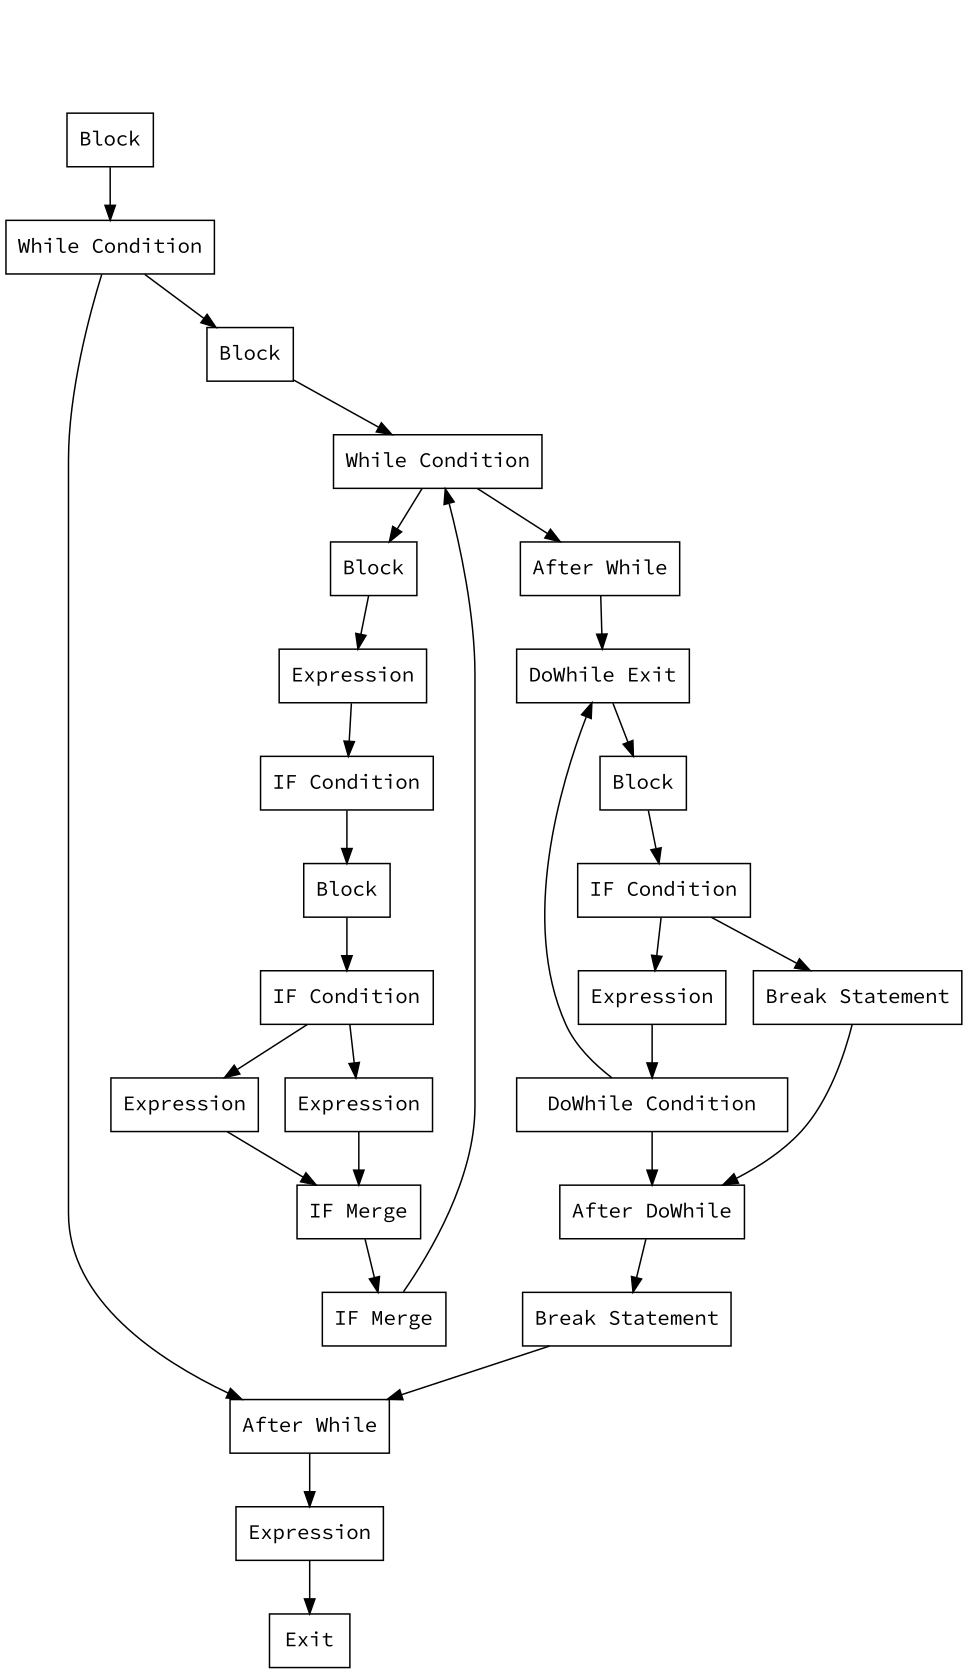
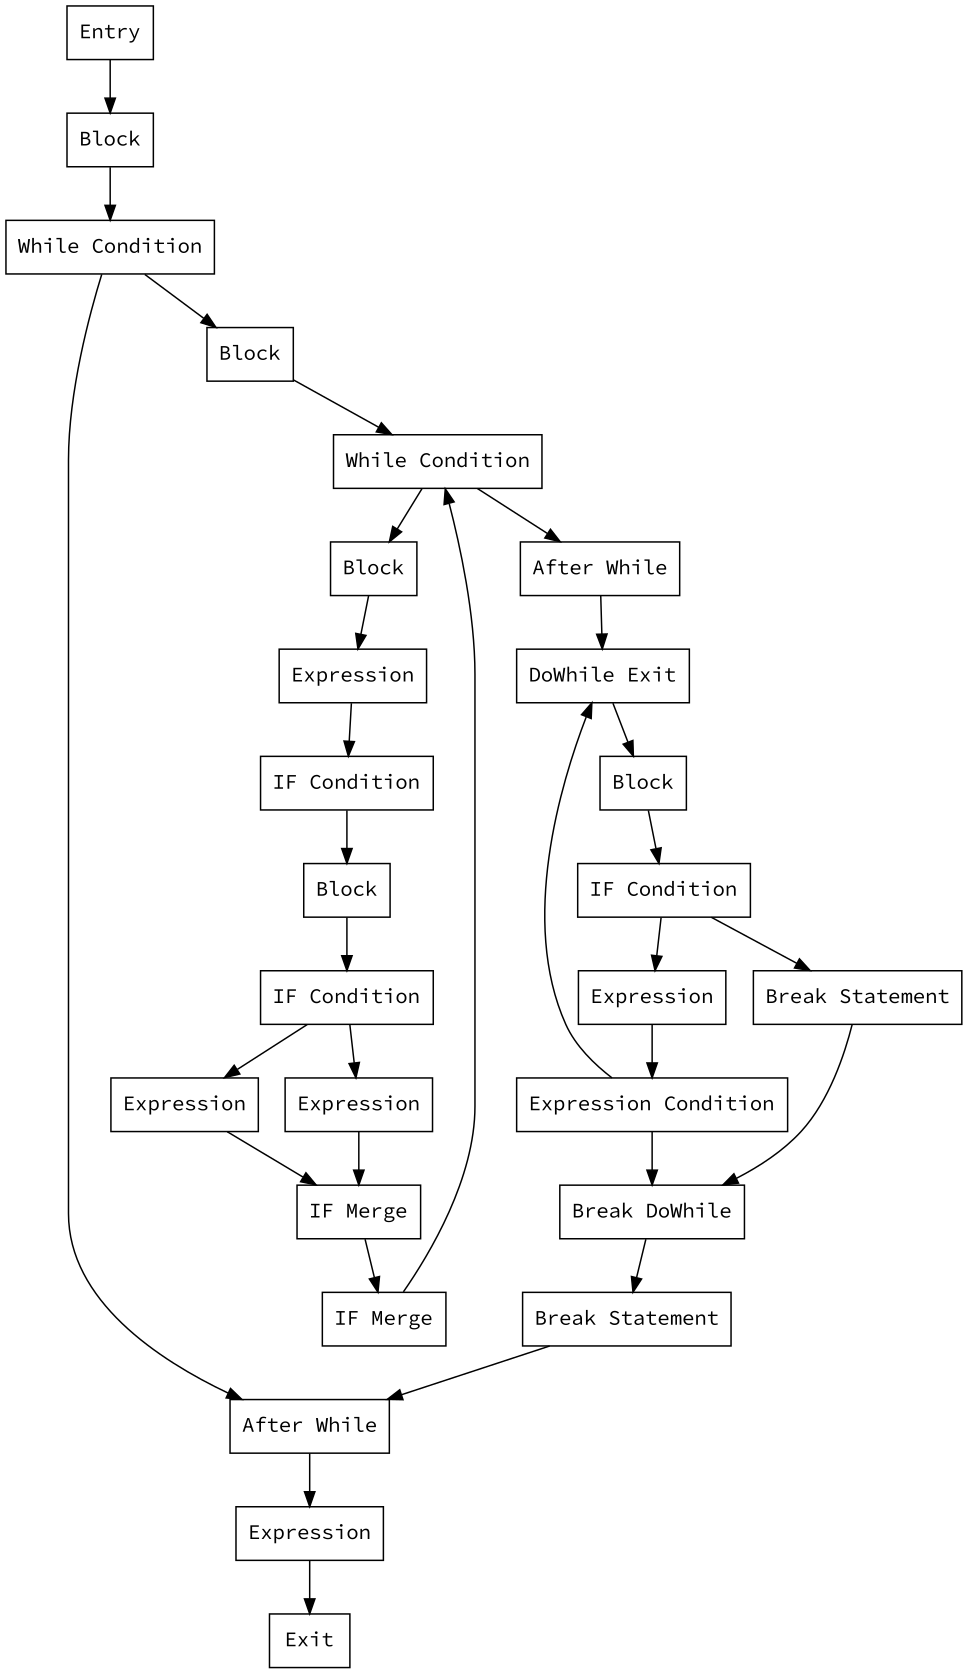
node "Entry": added
node "DoWhile Condition": label "DoWhile Condition" -> "Expression Condition"
node "After DoWhile": label "After DoWhile" -> "Break DoWhile"
